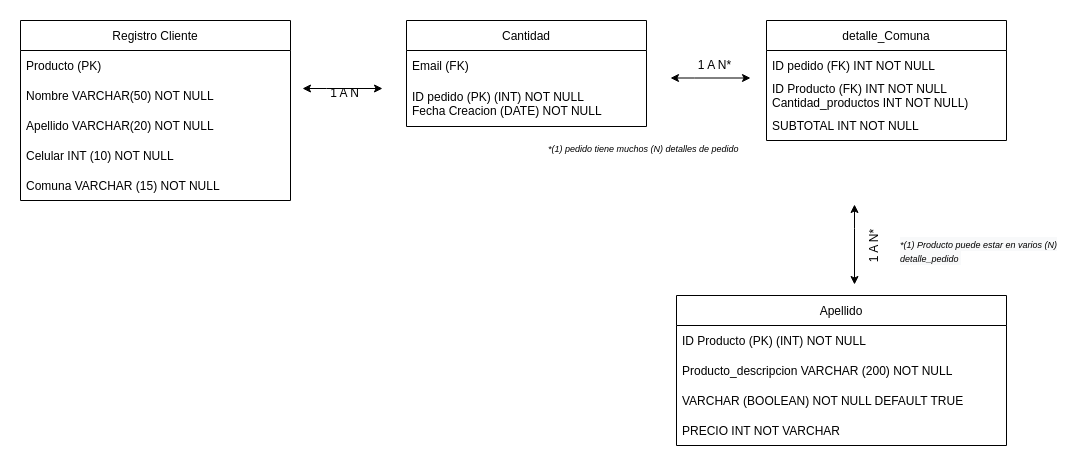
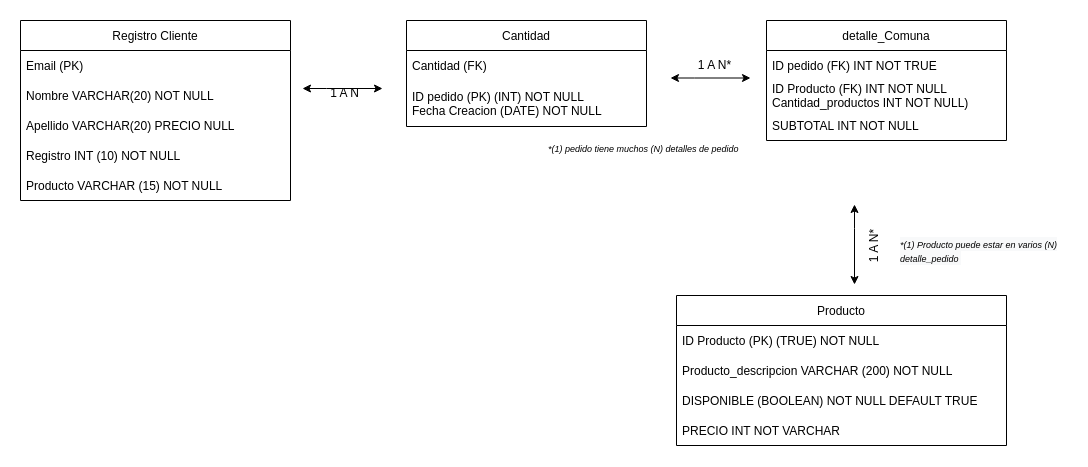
node "Producto (PK)": label "Producto (PK)" -> "Email (PK)"
node "Email (FK)": label "Email (FK)" -> "Cantidad (FK)"
node "ID pedido (FK) INT NOT NULL": label "ID pedido (FK) INT NOT NULL" -> "ID pedido (FK) INT NOT TRUE"
node "Nombre VARCHAR(50) NOT NULL": label "Nombre VARCHAR(50) NOT NULL" -> "Nombre VARCHAR(20) NOT NULL"
node "Apellido VARCHAR(20) NOT NULL": label "Apellido VARCHAR(20) NOT NULL" -> "Apellido VARCHAR(20) PRECIO NULL"
node "Celular INT (10) NOT NULL": label "Celular INT (10) NOT NULL" -> "Registro INT (10) NOT NULL"
node "Comuna VARCHAR (15) NOT NULL": label "Comuna VARCHAR (15) NOT NULL" -> "Producto VARCHAR (15) NOT NULL"
node "Apellido": label "Apellido" -> "Producto"
node "ID Producto (PK) (INT) NOT NULL": label "ID Producto (PK) (INT) NOT NULL" -> "ID Producto (PK) (TRUE) NOT NULL"
node "VARCHAR (BOOLEAN) NOT NULL DEFAULT TRUE": label "VARCHAR (BOOLEAN) NOT NULL DEFAULT TRUE" -> "DISPONIBLE (BOOLEAN) NOT NULL DEFAULT TRUE"
